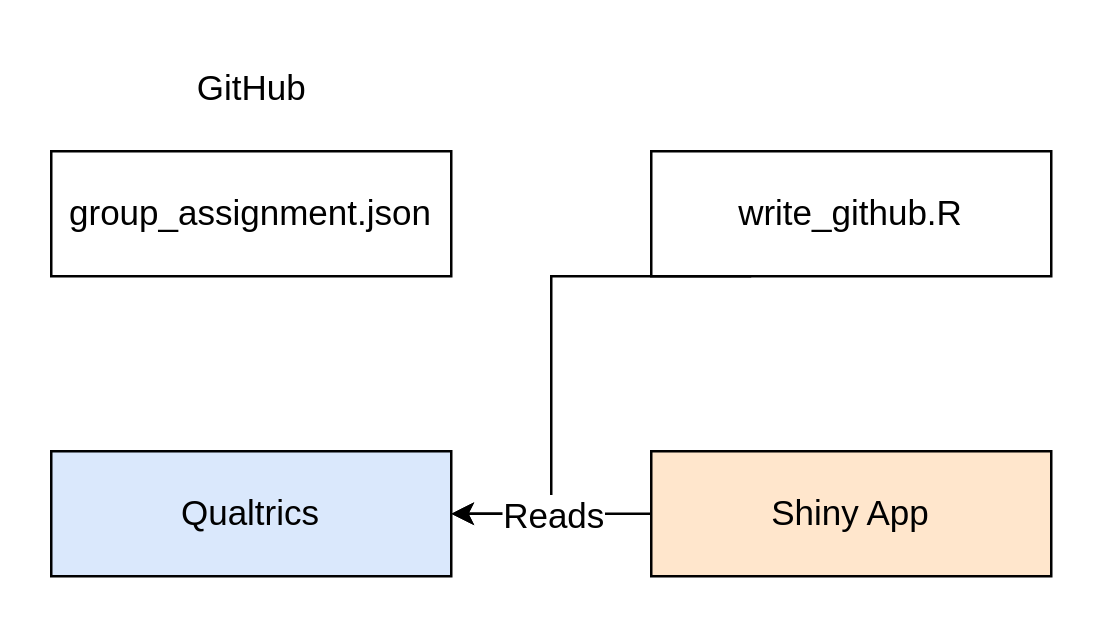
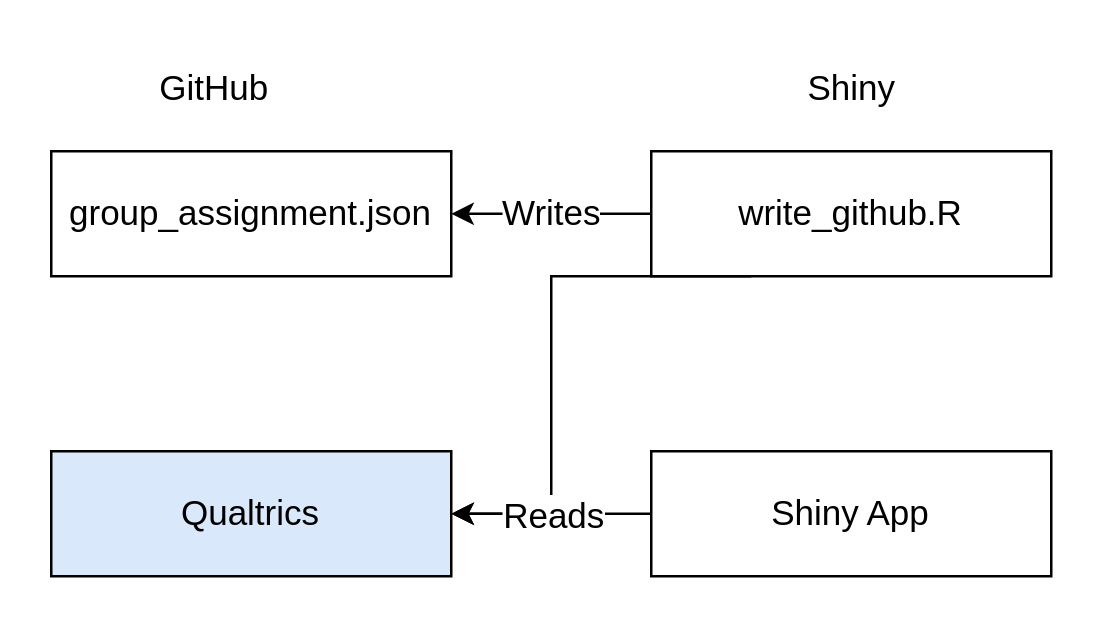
node "GitHub": moved (251, 89) -> (214, 89)
node "Shiny": added
edge "write_github.R" -> "group_assignment.json": added, label "Writes"
node "Shiny App": fillcolor #ffe6cc -> #ffffff
